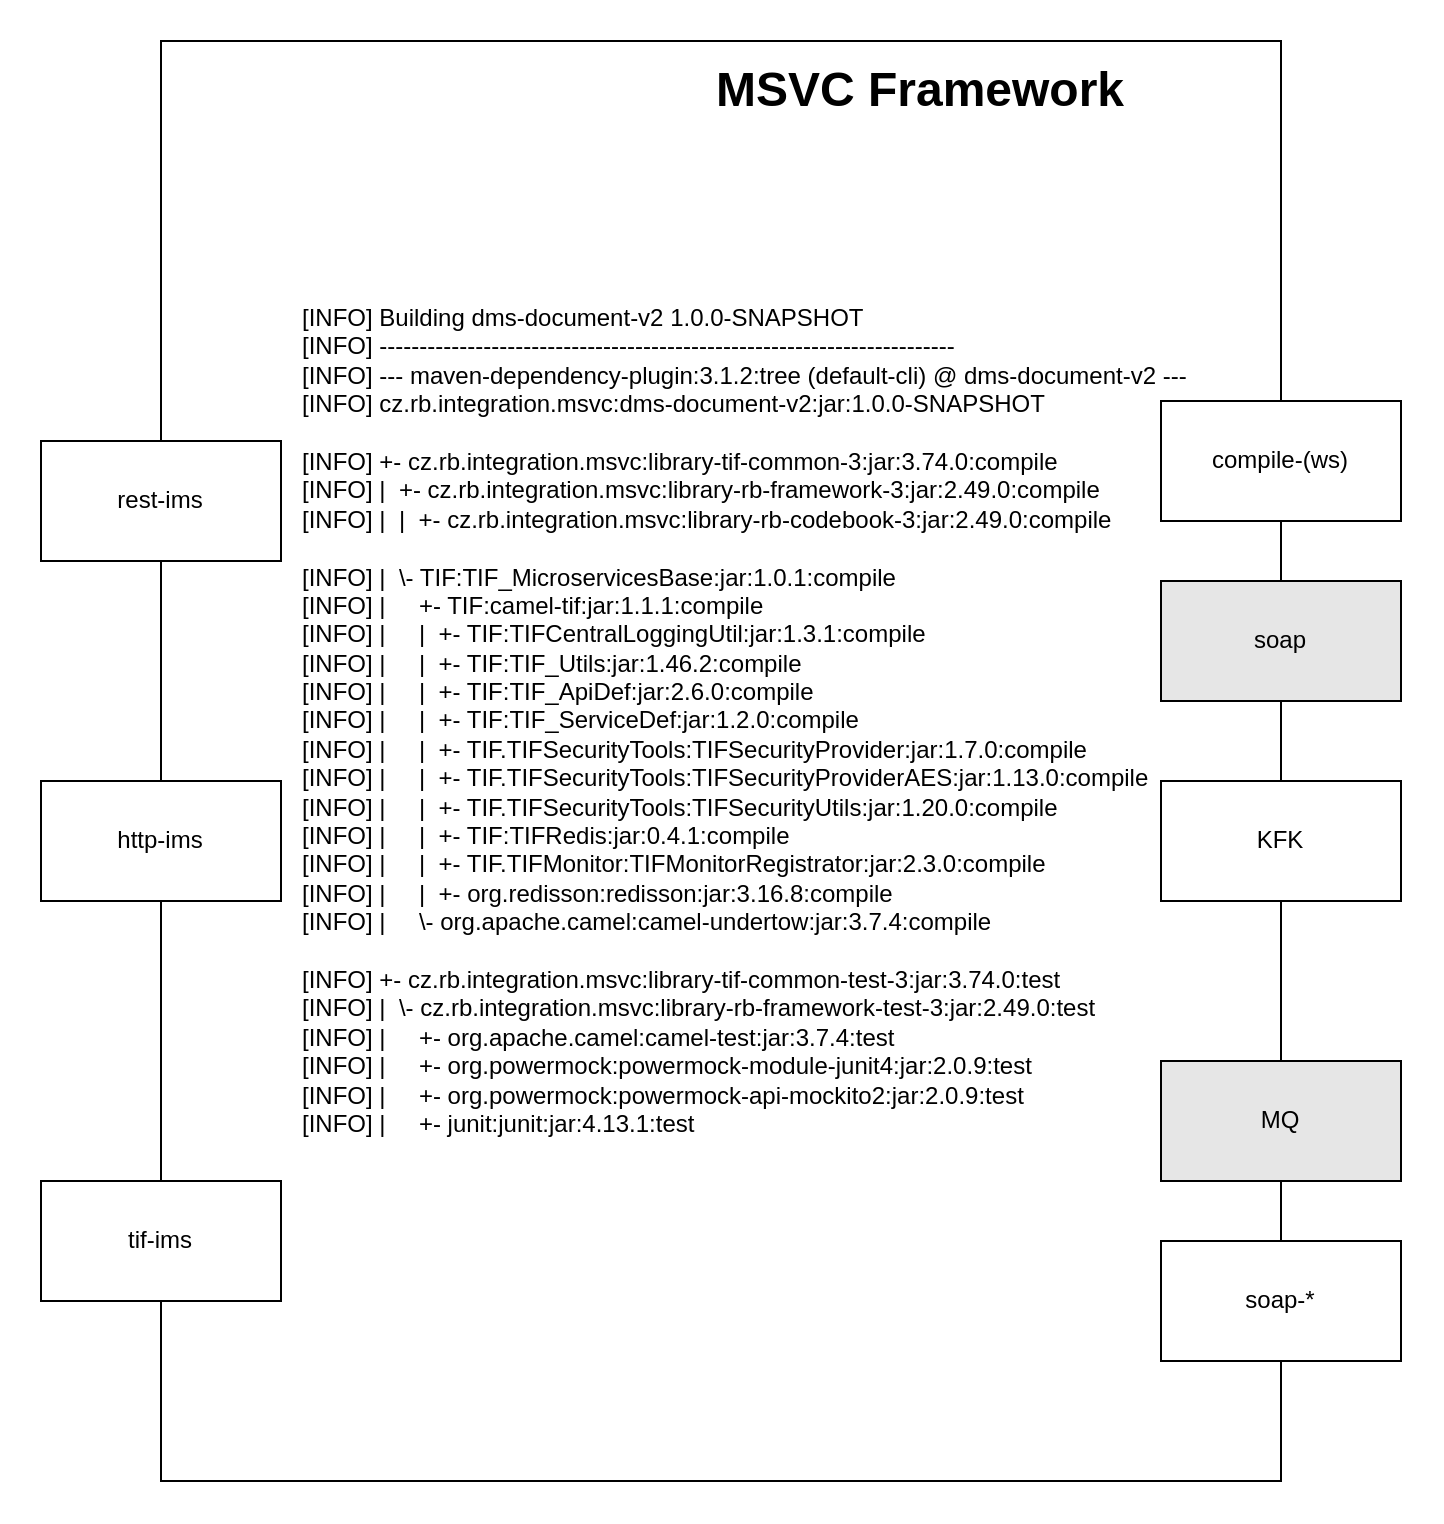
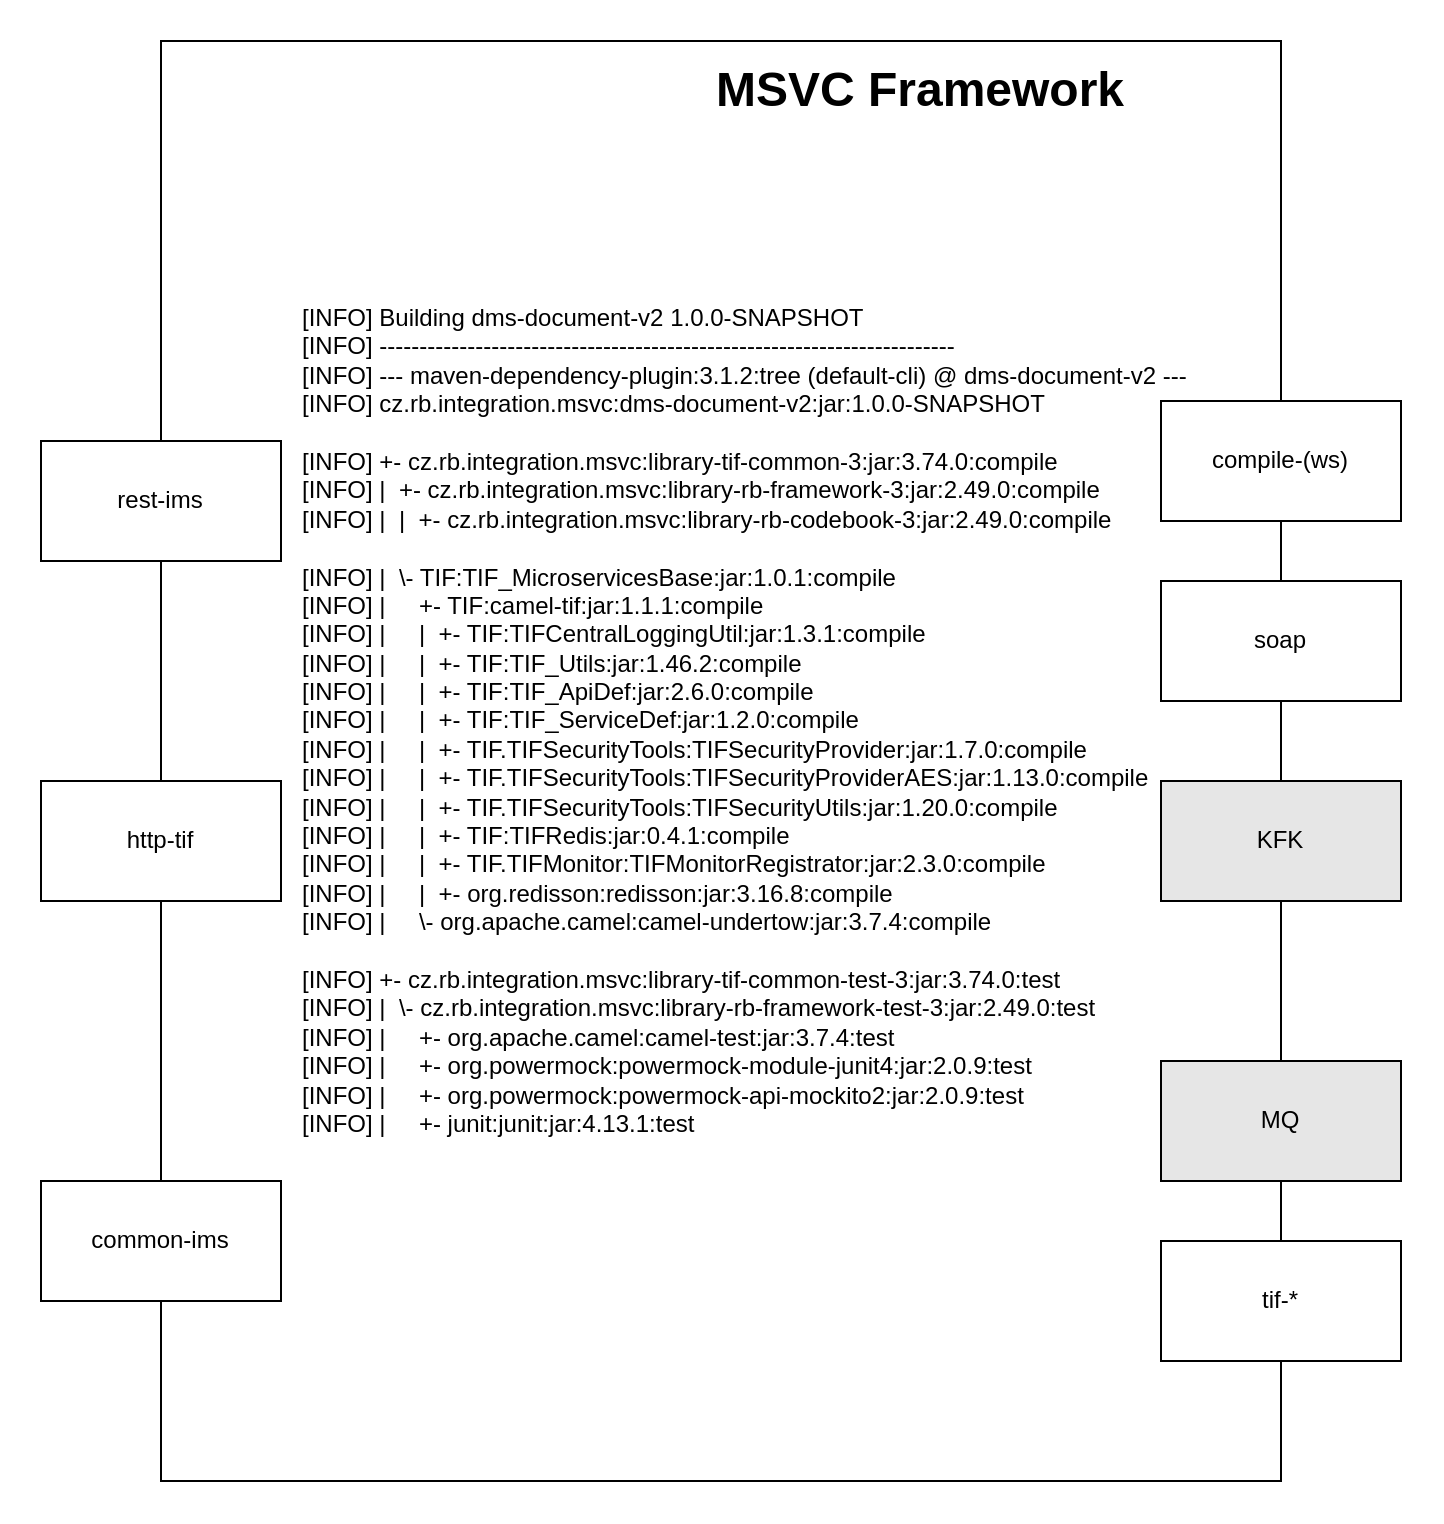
node "soap": fillcolor #e6e6e6 -> #ffffff
node "http-ims": label "http-ims" -> "http-tif"
node "KFK": fillcolor #ffffff -> #e6e6e6
node "tif-ims": label "tif-ims" -> "common-ims"
node "soap-*": label "soap-*" -> "tif-*"
